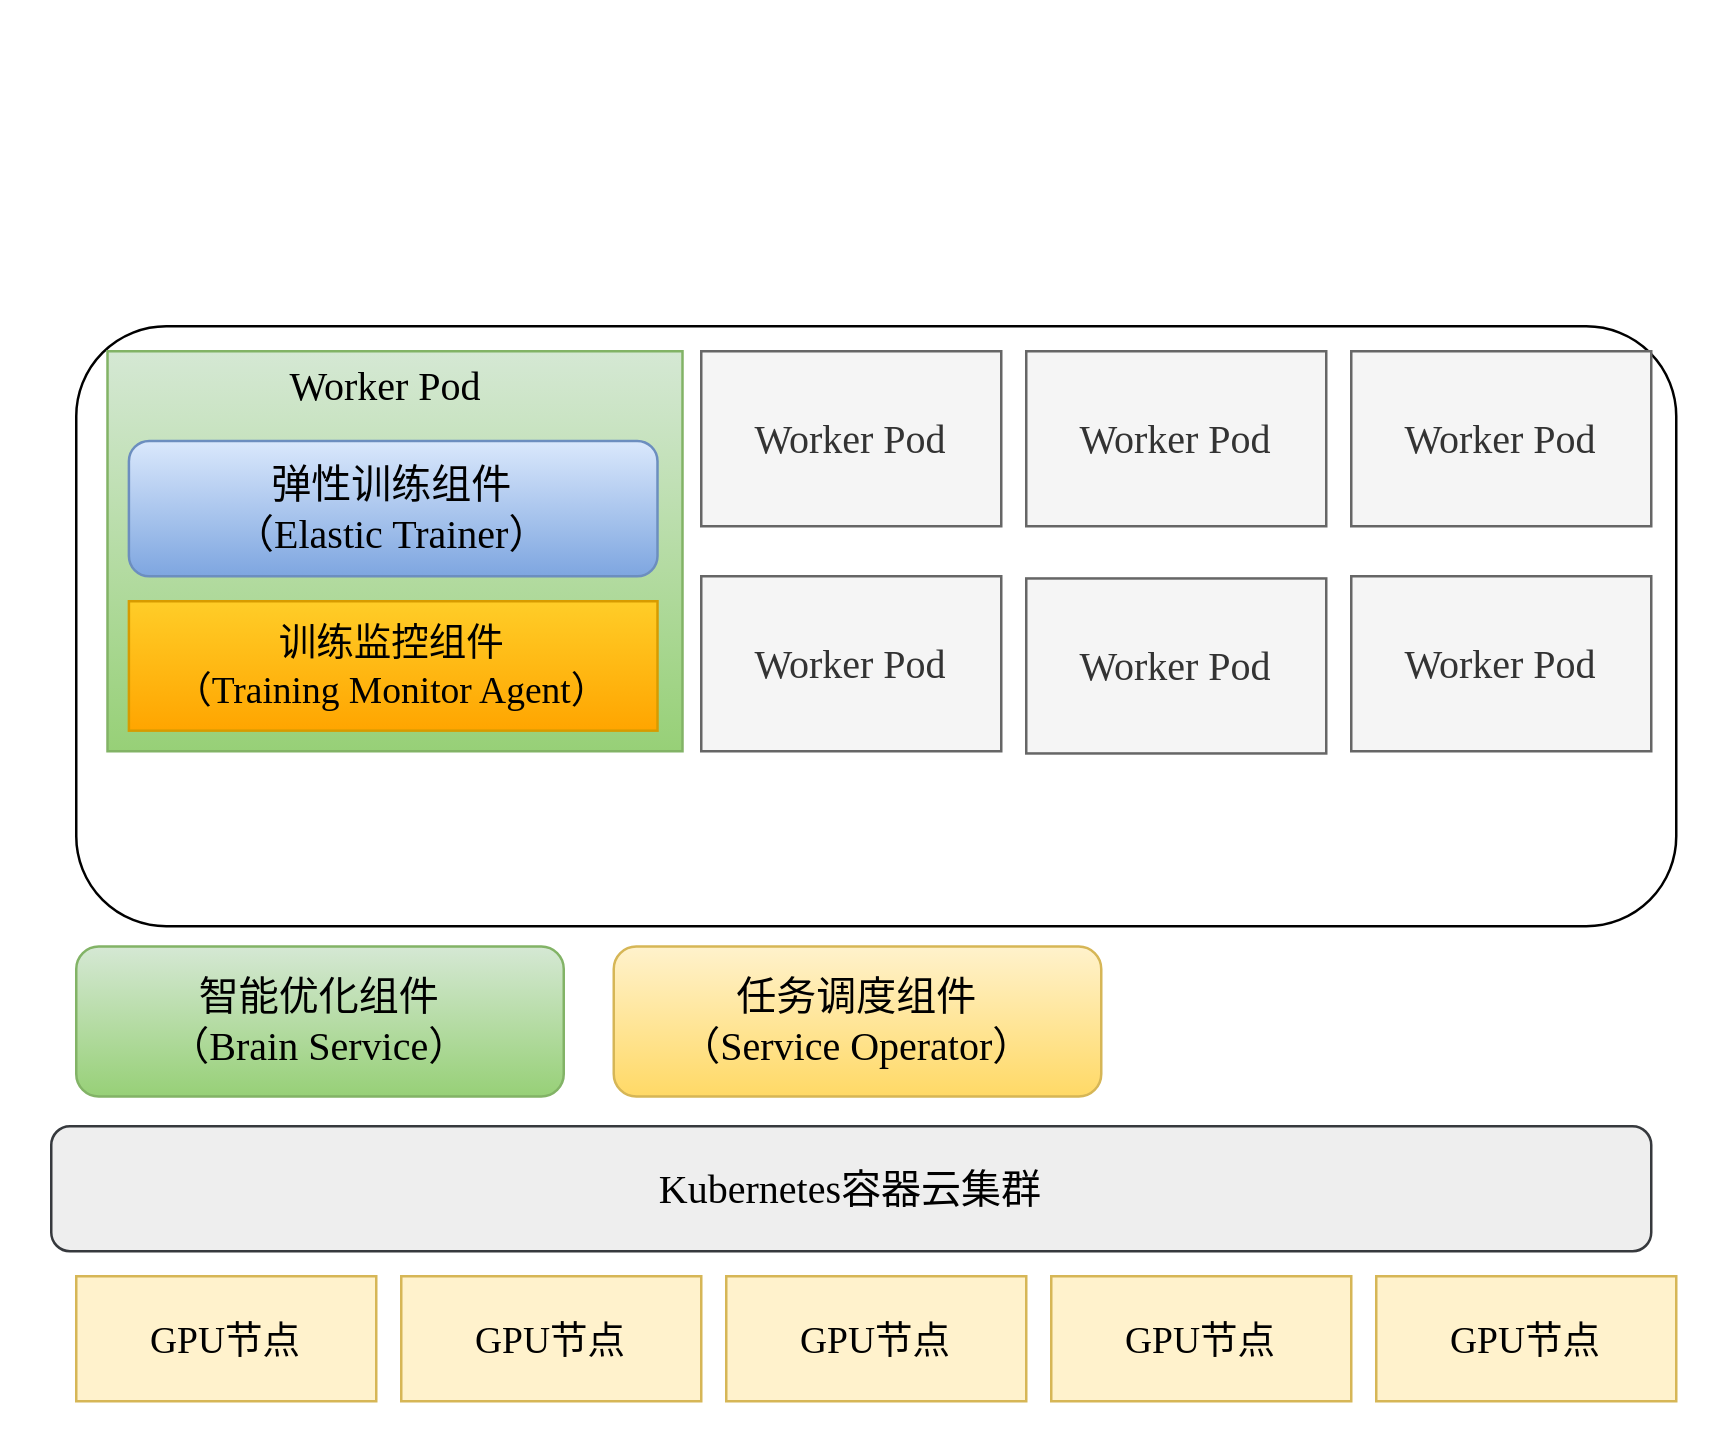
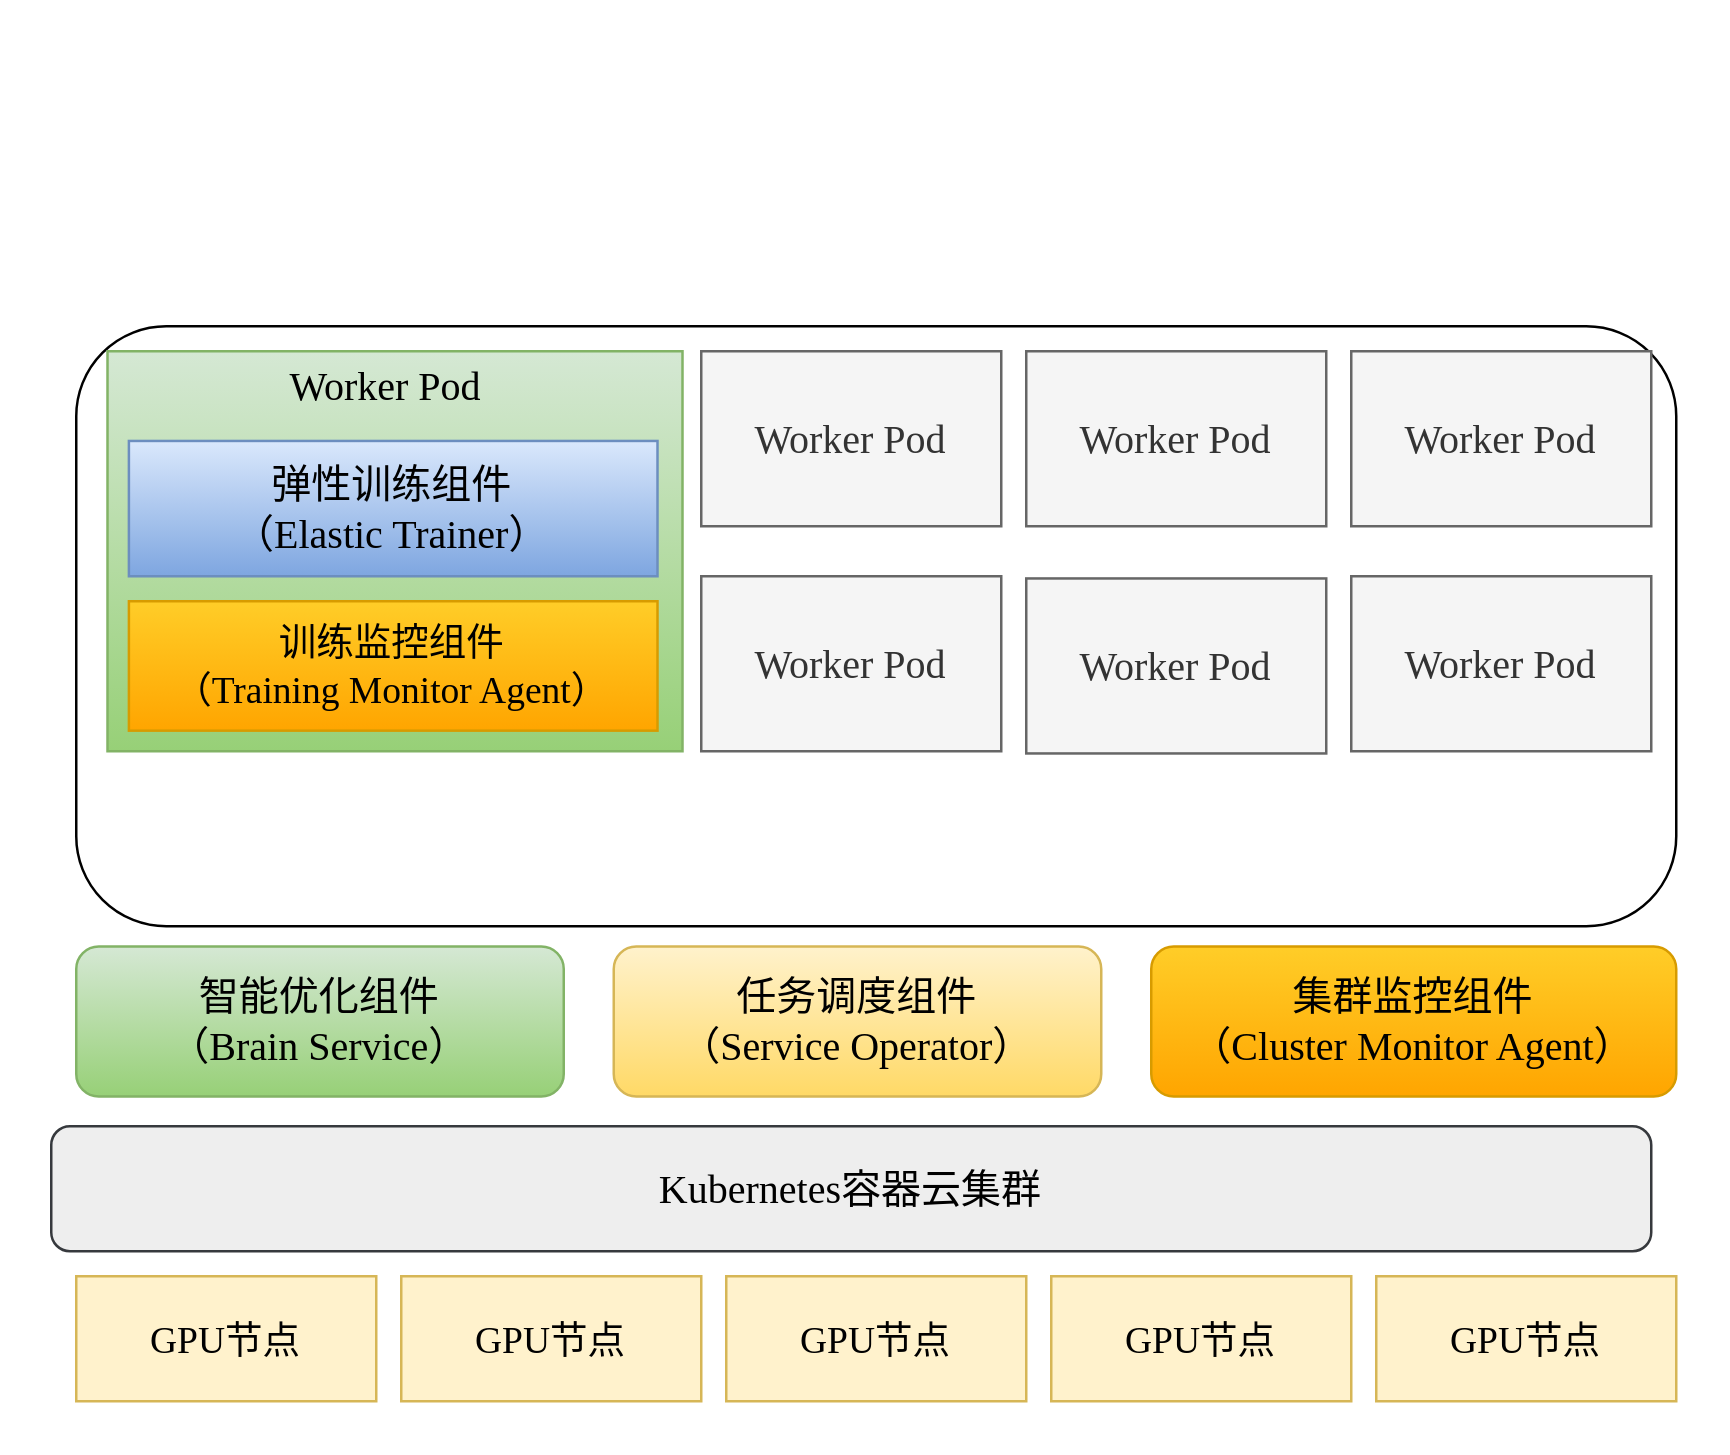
node "弹性训练组件 （Elastic Trainer）": shape rounded rectangle -> rectangle
node "集群监控组件 （Cluster Monitor Agent）": added
